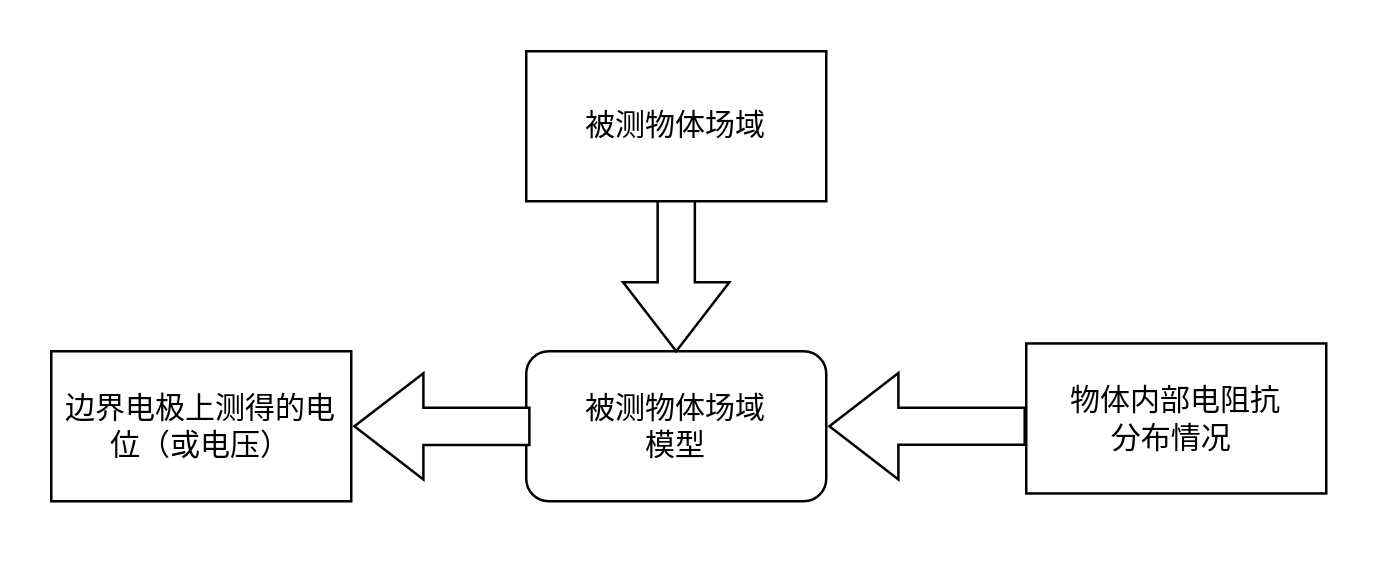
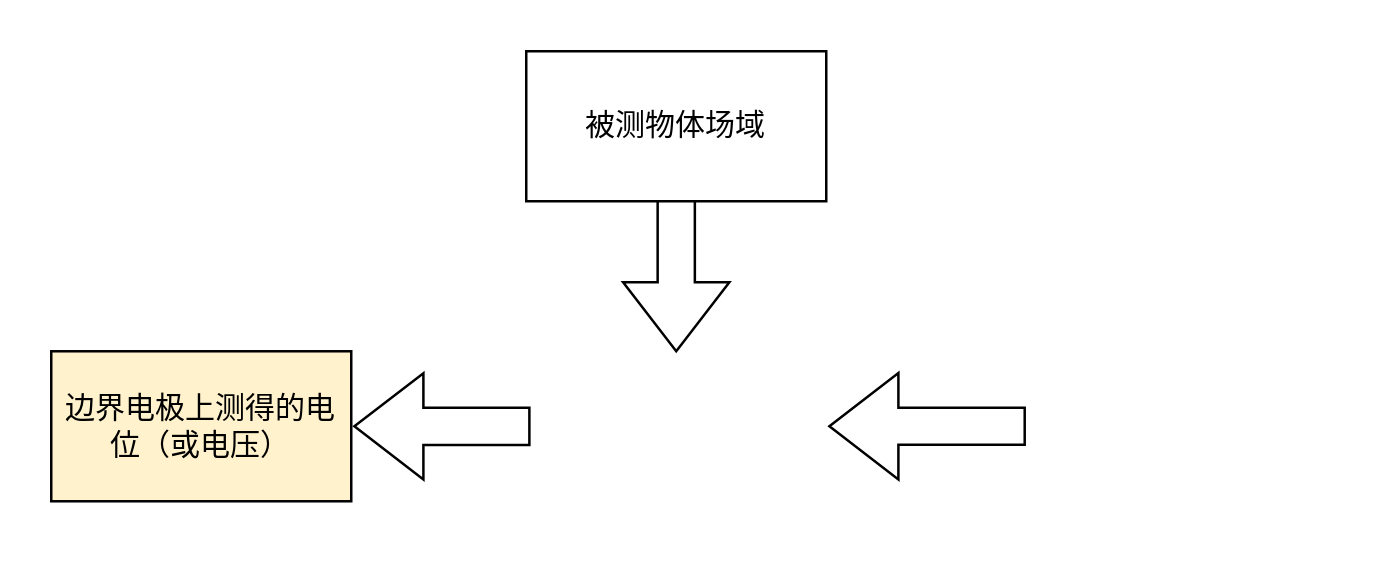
node "物体内部电阻抗 分布情况": removed
node "边界电极上测得的电位（或电压）": fillcolor #ffffff -> #fff2cc
node "被测物体场域 模型": removed
